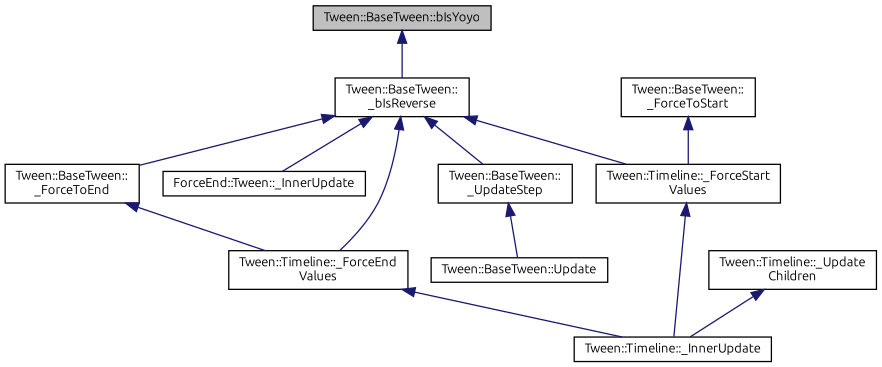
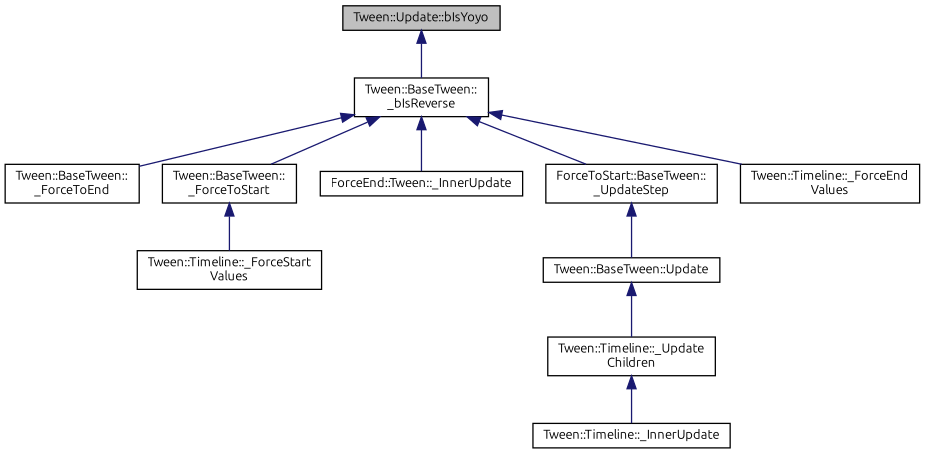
node "Tween::BaseTween::bIsYoyo": label "Tween::BaseTween::bIsYoyo" -> "Tween::Update::bIsYoyo"
edge "Tween::Timeline::_ForceStart Values" -> "Tween::BaseTween:: _bIsReverse": now "Tween::BaseTween:: _ForceToStart" -> "Tween::BaseTween:: _bIsReverse"
node "Tween::BaseTween:: _UpdateStep": label "Tween::BaseTween:: _UpdateStep" -> "ForceToStart::BaseTween:: _UpdateStep"
edge "Tween::Timeline::_ForceEnd Values" -> "Tween::BaseTween:: _ForceToEnd": removed
edge "Tween::Timeline::_InnerUpdate" -> "Tween::Timeline::_ForceStart Values": removed
edge "Tween::Timeline::_InnerUpdate" -> "Tween::Timeline::_ForceEnd Values": removed
edge "Tween::Timeline::_Update Children" -> "Tween::BaseTween::Update": added
